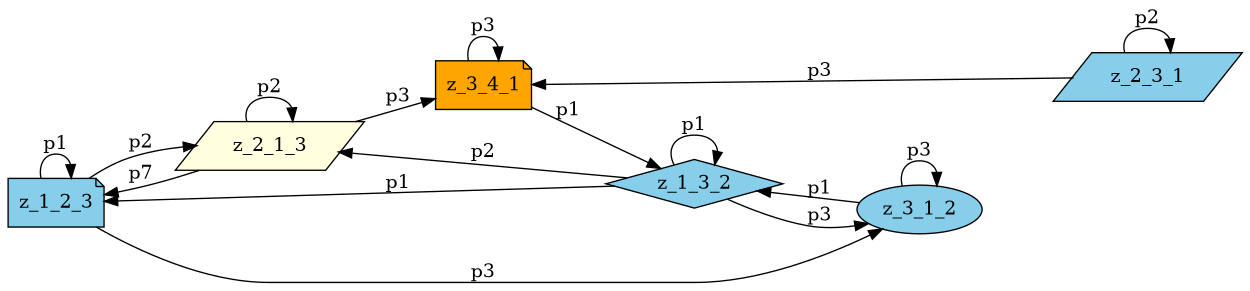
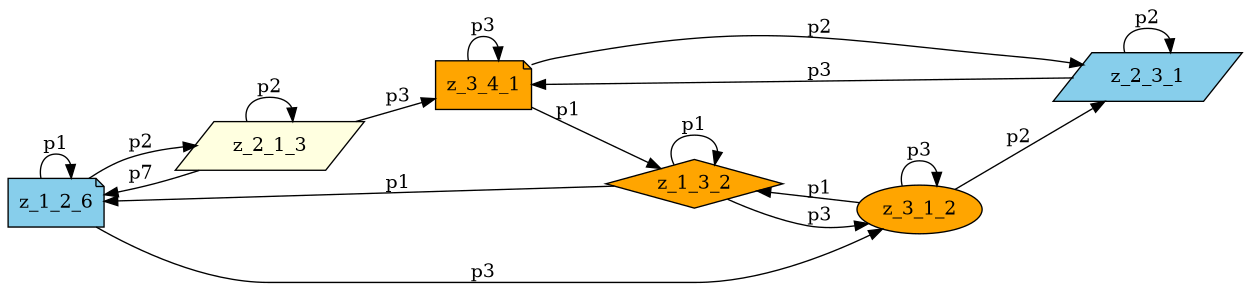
edge "z_3_4_1" -> "z_2_3_1": added, label "p2"
edge "z_3_1_2" -> "z_2_3_1": added, label "p2"
edge "z_1_3_2" -> "z_2_1_3": removed, label "p2"
node "z_1_3_2": fillcolor skyblue -> orange
node "z_1_2_3": label "z_1_2_3" -> "z_1_2_6"
node "z_3_1_2": fillcolor skyblue -> orange
